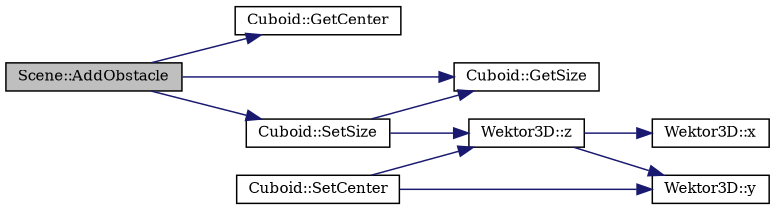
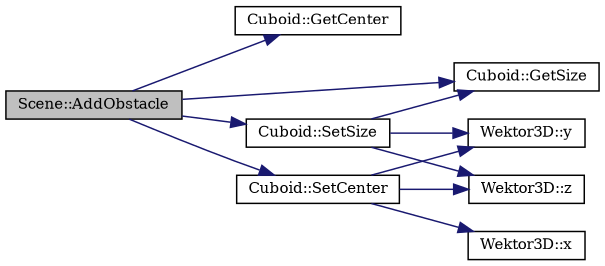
edge "Wektor3D::z" -> "Wektor3D::x": now "Cuboid::SetCenter" -> "Wektor3D::x"
edge "Scene::AddObstacle" -> "Cuboid::SetCenter": added
edge "Wektor3D::z" -> "Wektor3D::y": now "Cuboid::SetSize" -> "Wektor3D::y"
